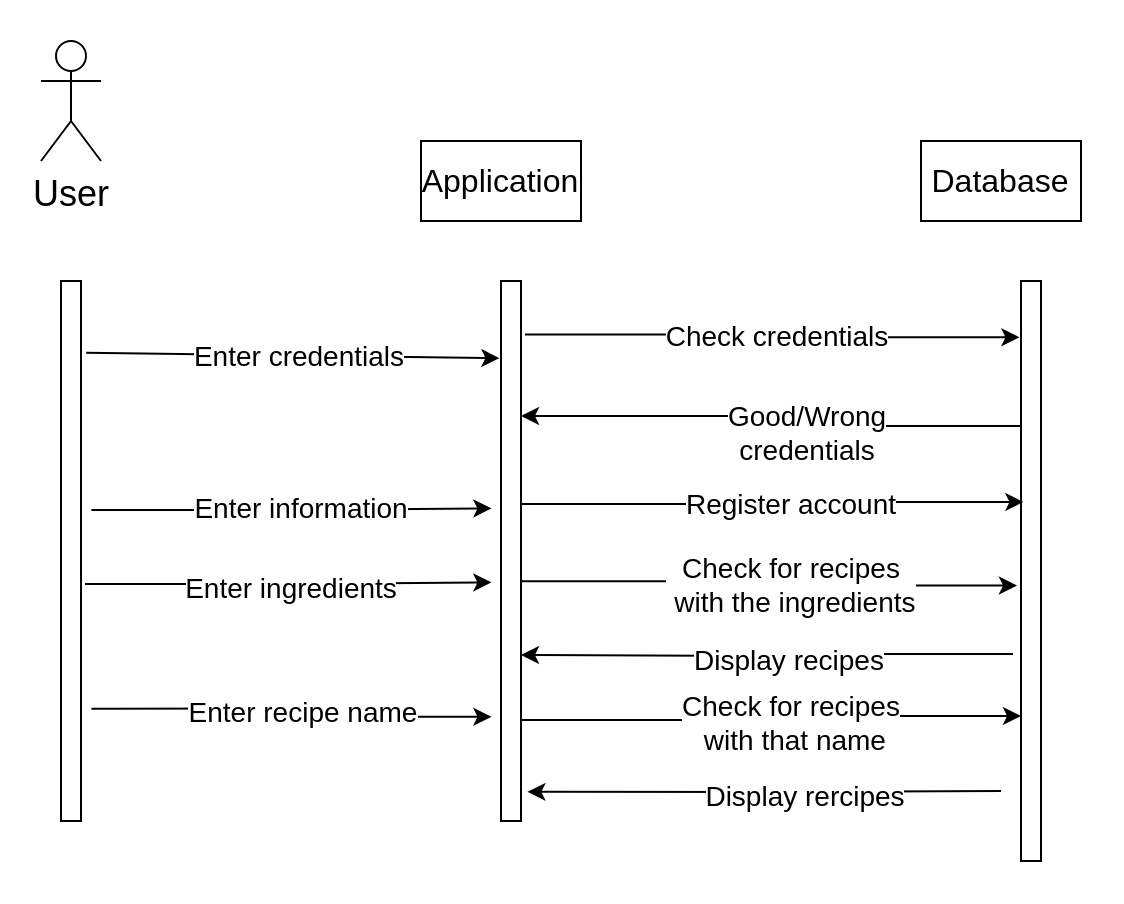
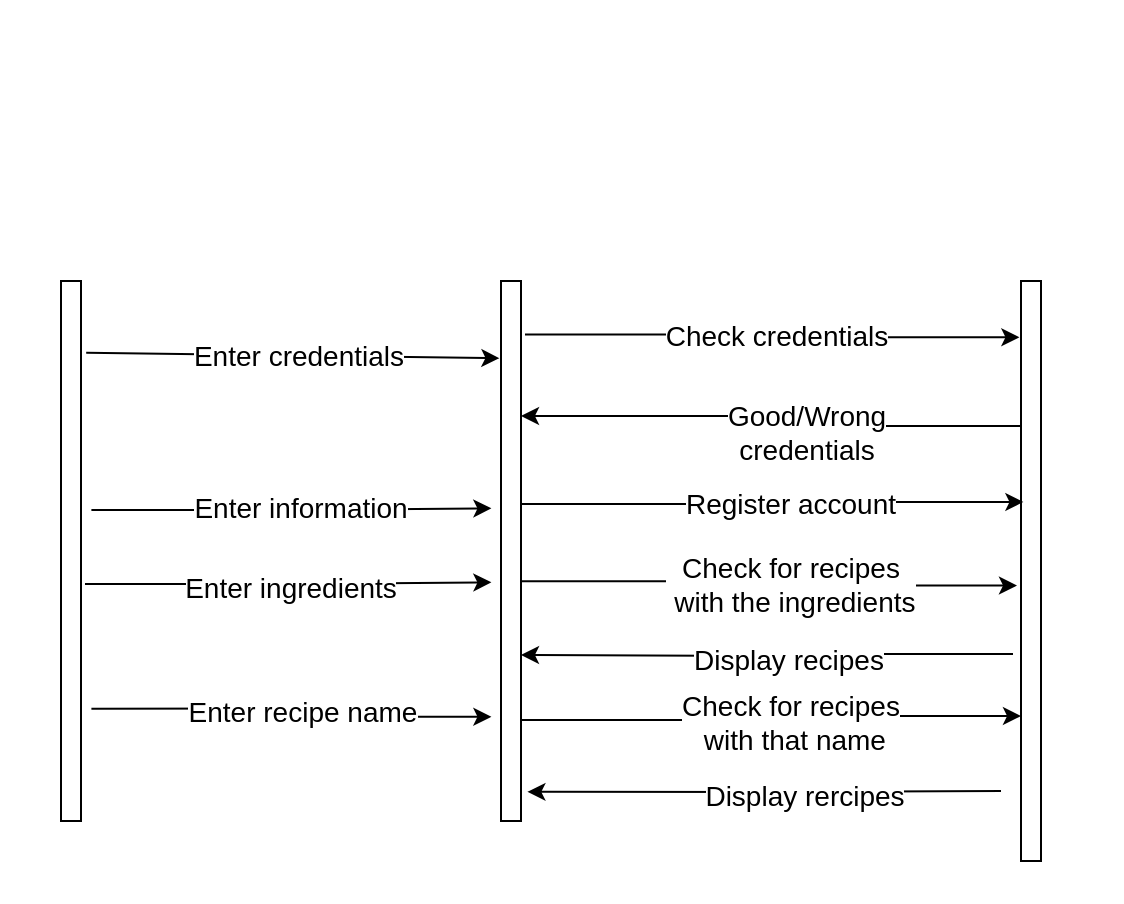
node "User": removed
node "Application": removed
node "Database": removed
